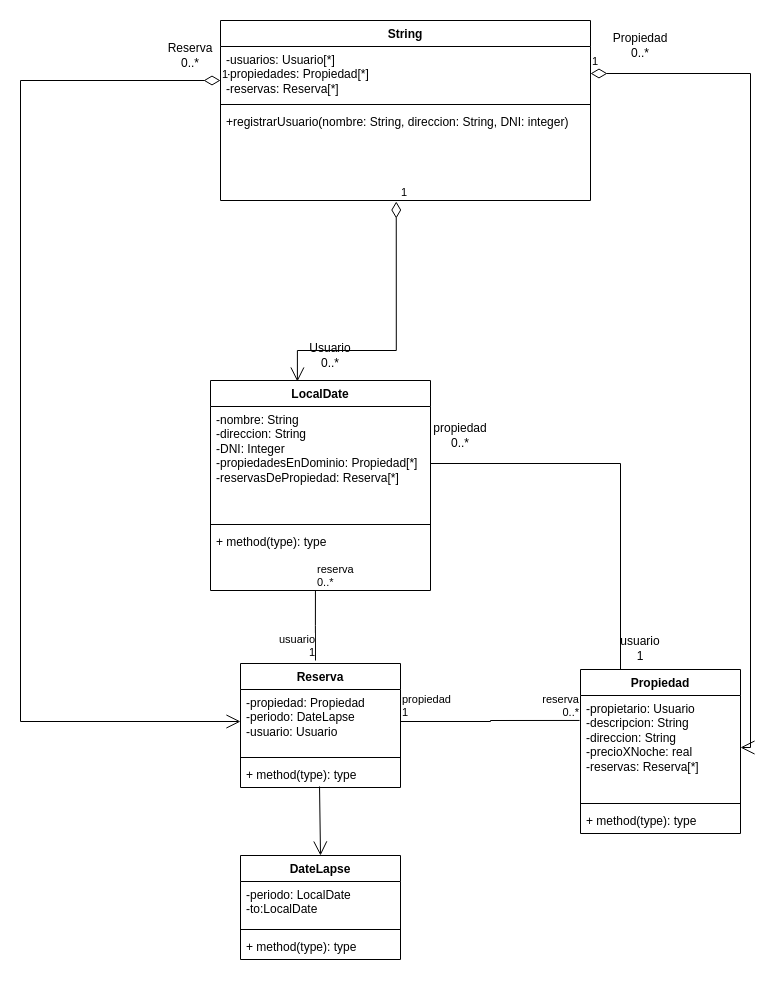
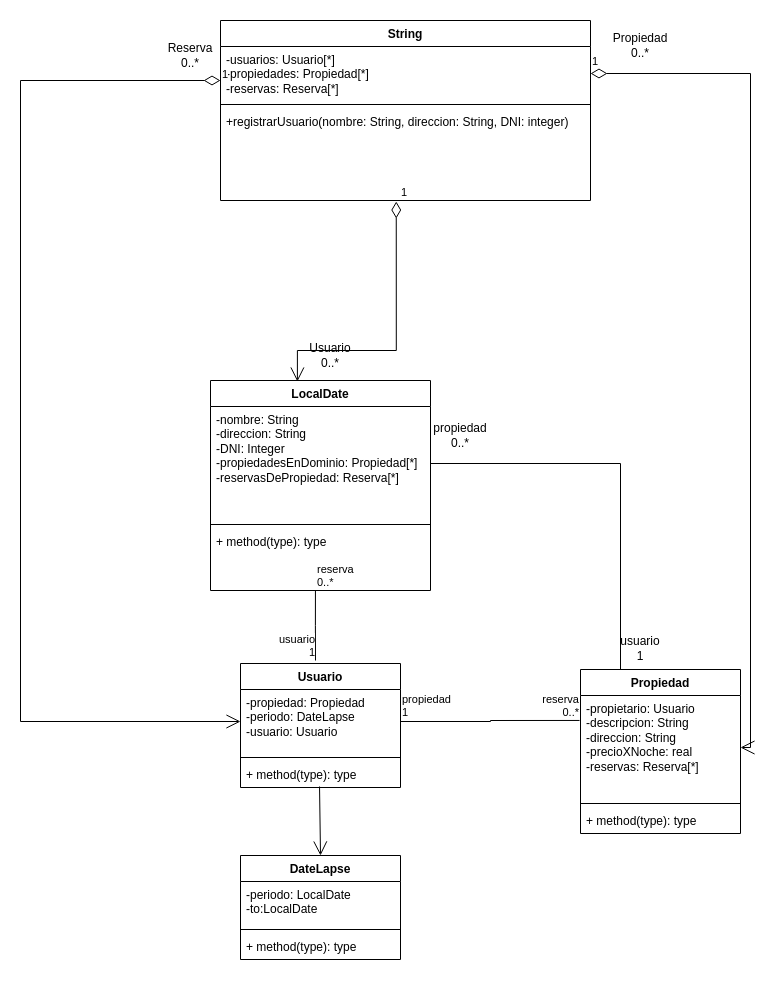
node "Reserva": label "Reserva" -> "Usuario"
